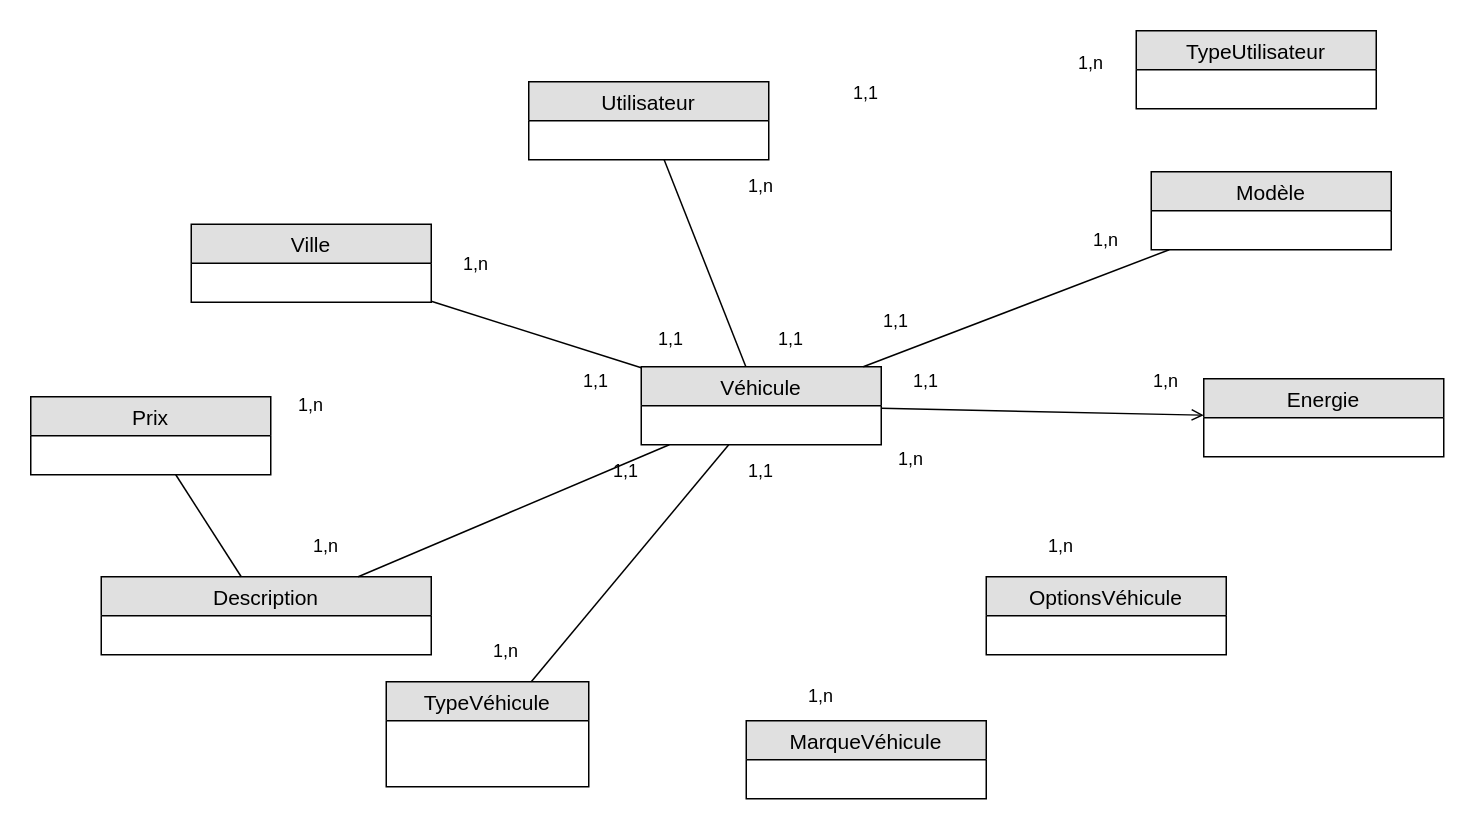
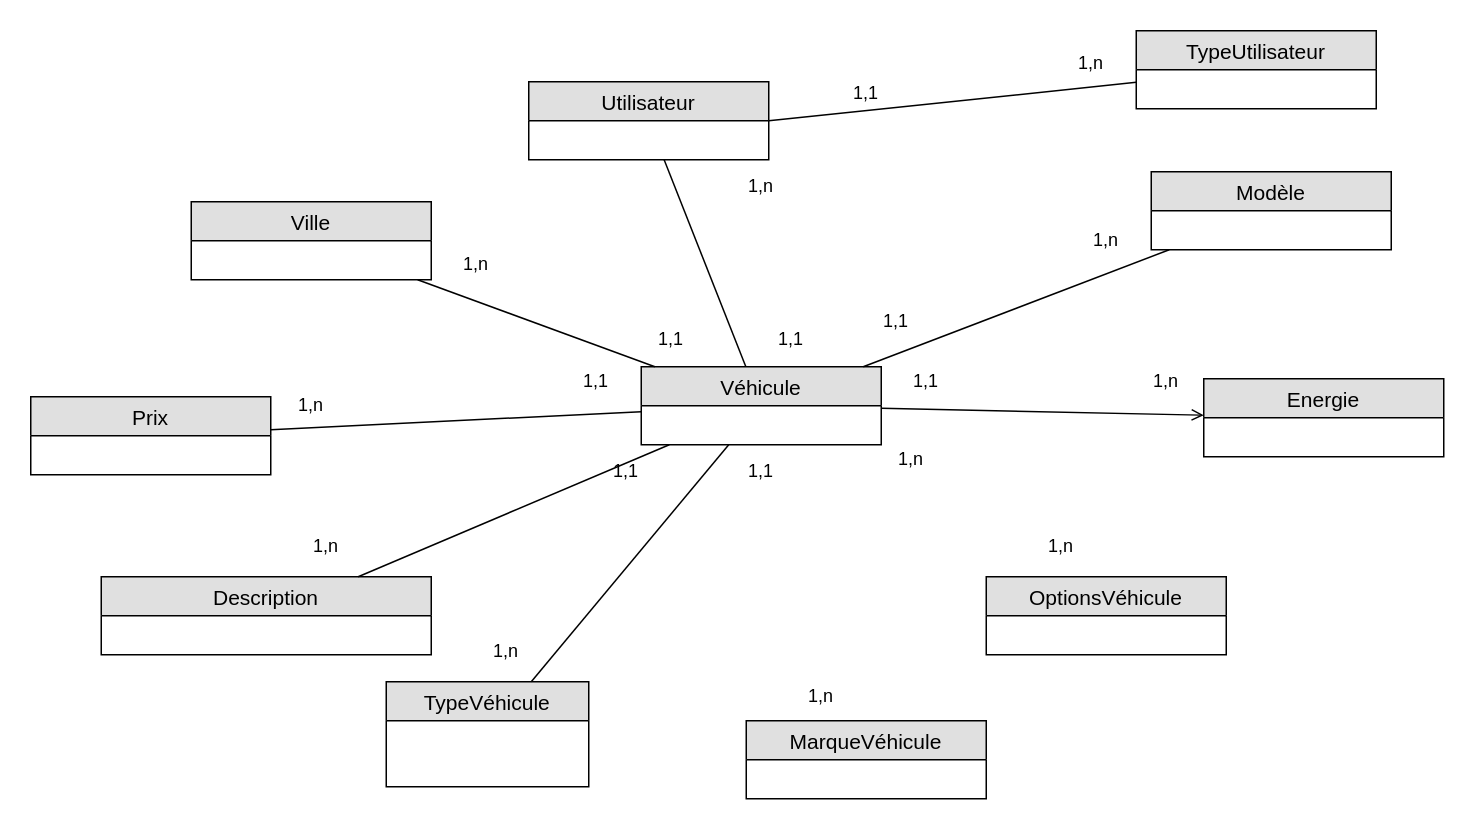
edge "TypeUtilisateur" -- "Utilisateur": added
node "Ville": moved (311, 263) -> (311, 241)
edge "Prix" -- "Description": now "Prix" -- "Véhicule"
